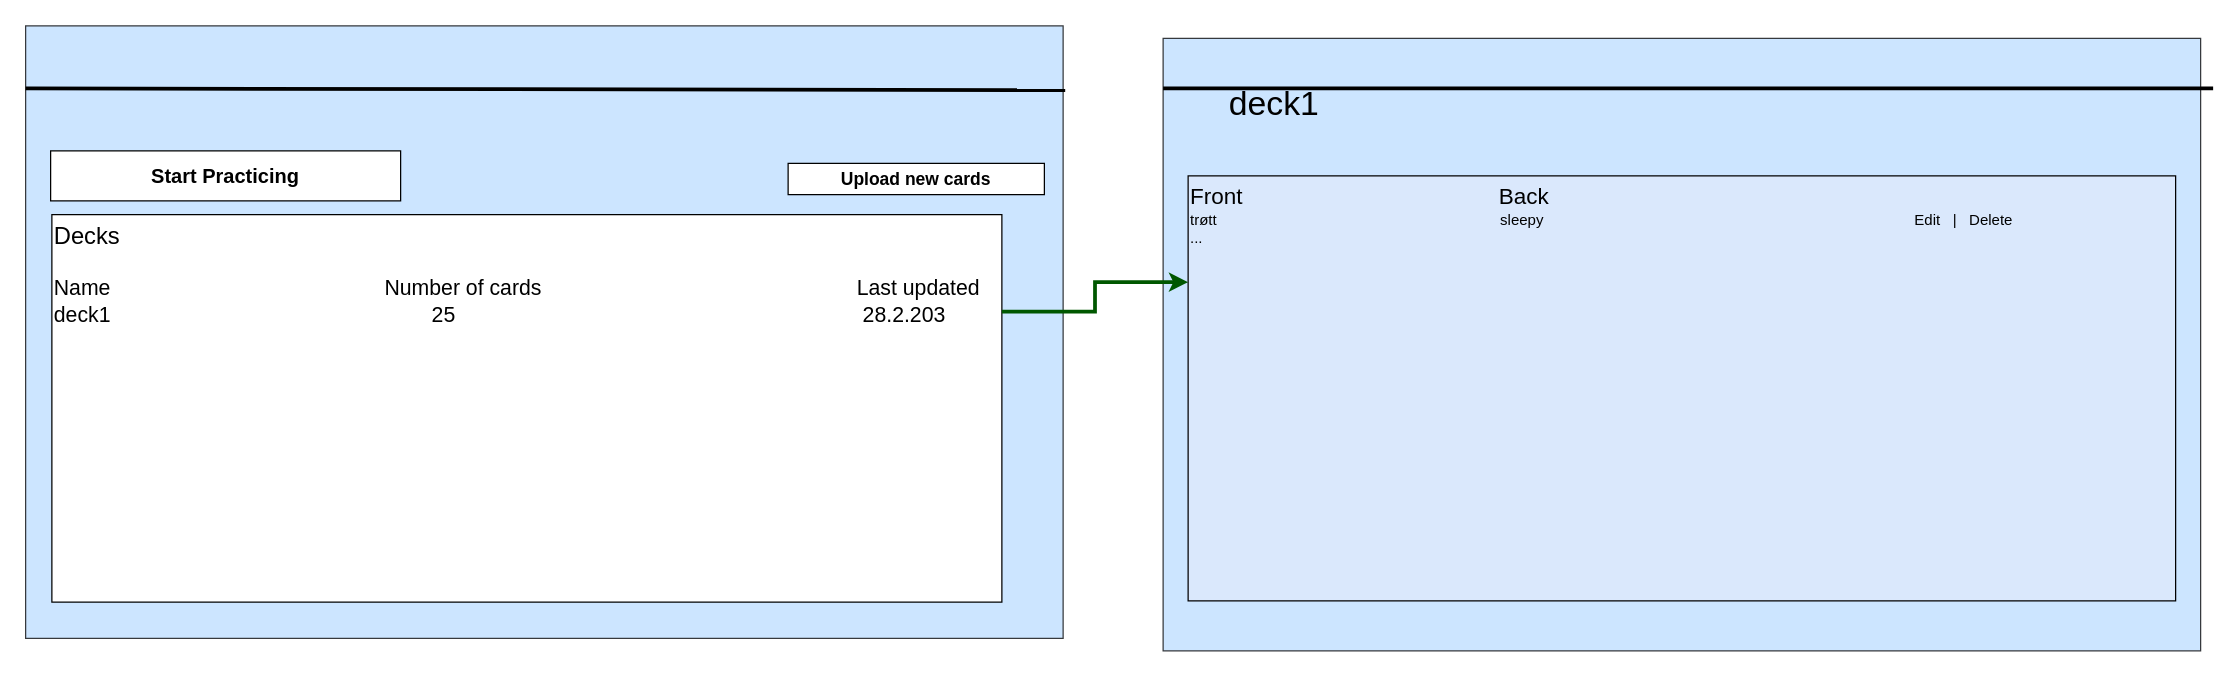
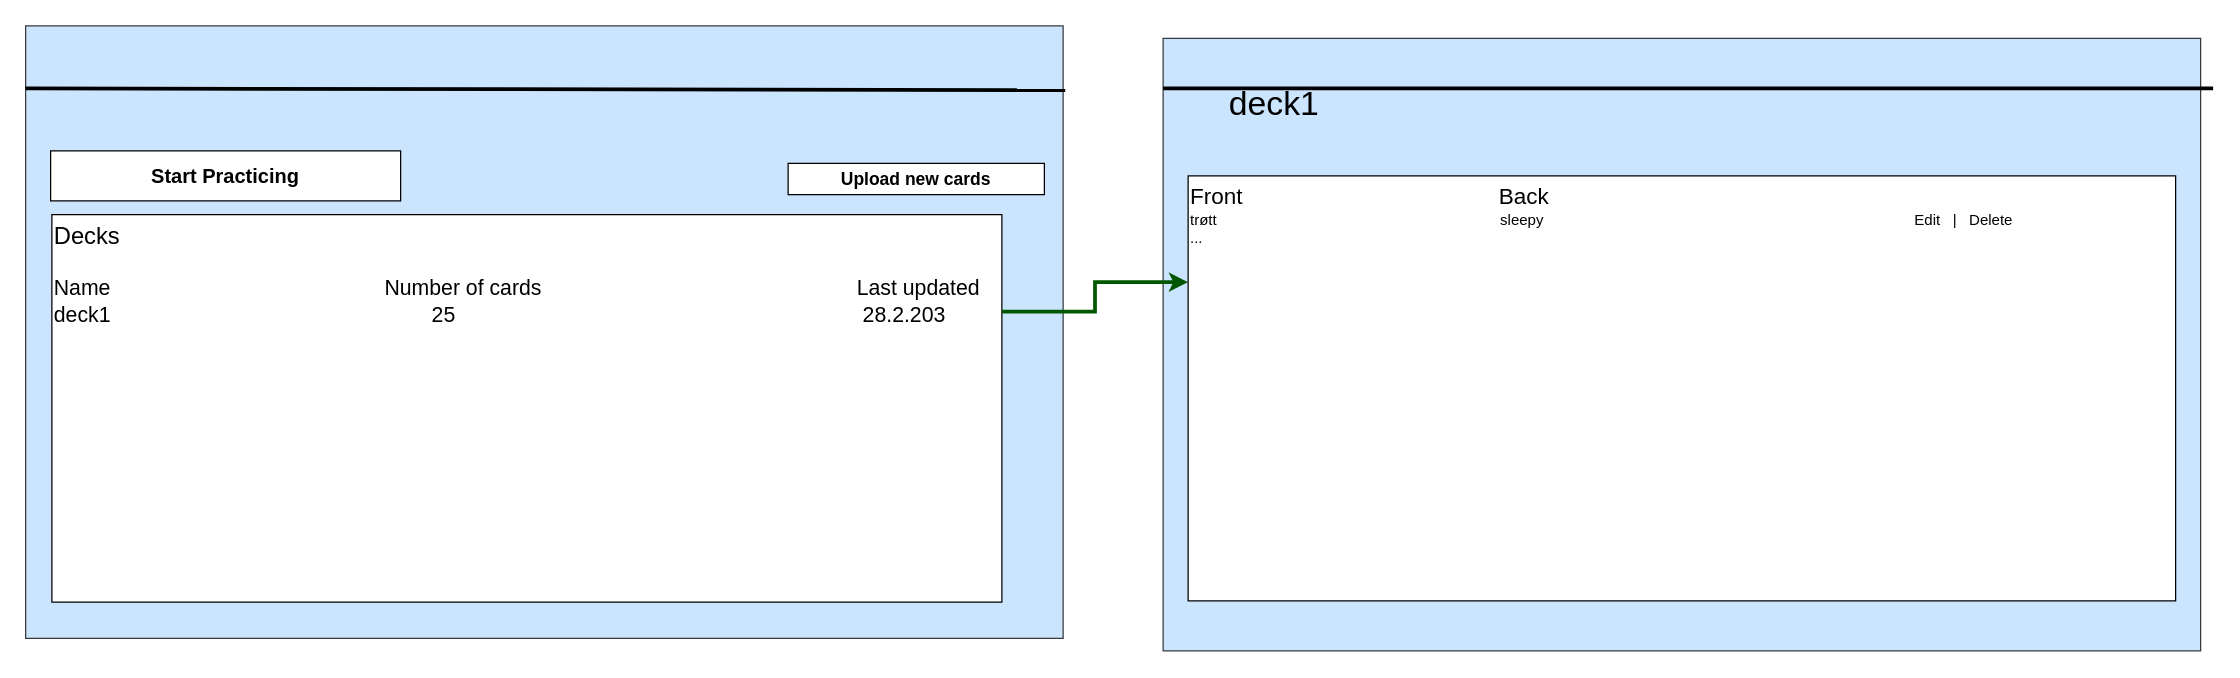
node "Front Back trøtt sleepy Edit | Delete ...": fillcolor #dae8fc -> #ffffff
